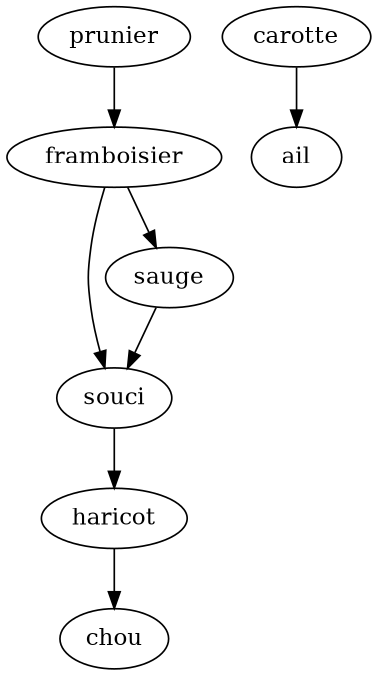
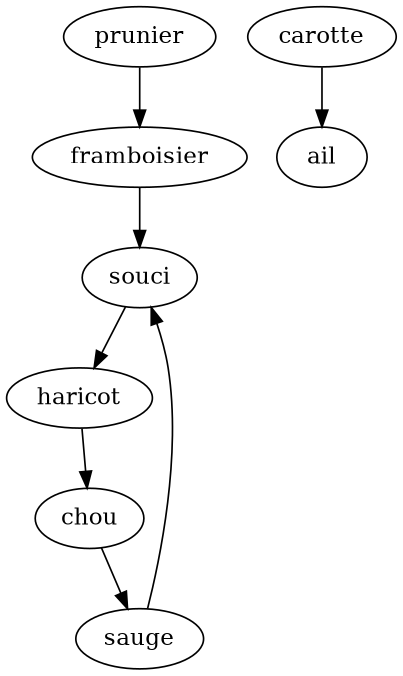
edge "framboisier" -> "sauge": now "chou" -> "sauge"
